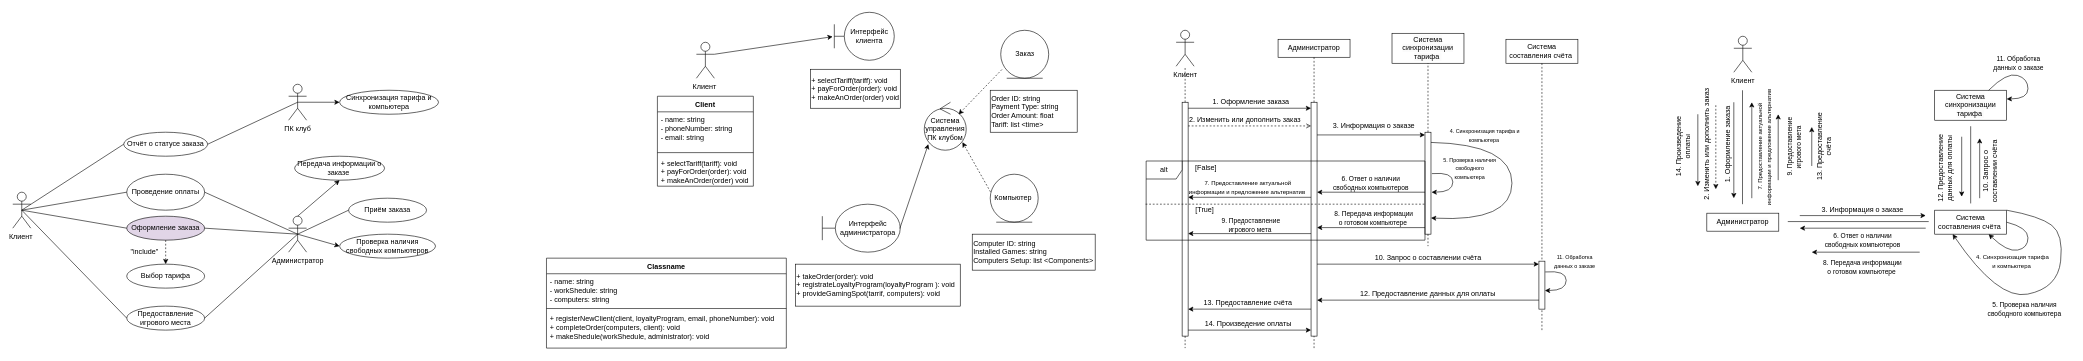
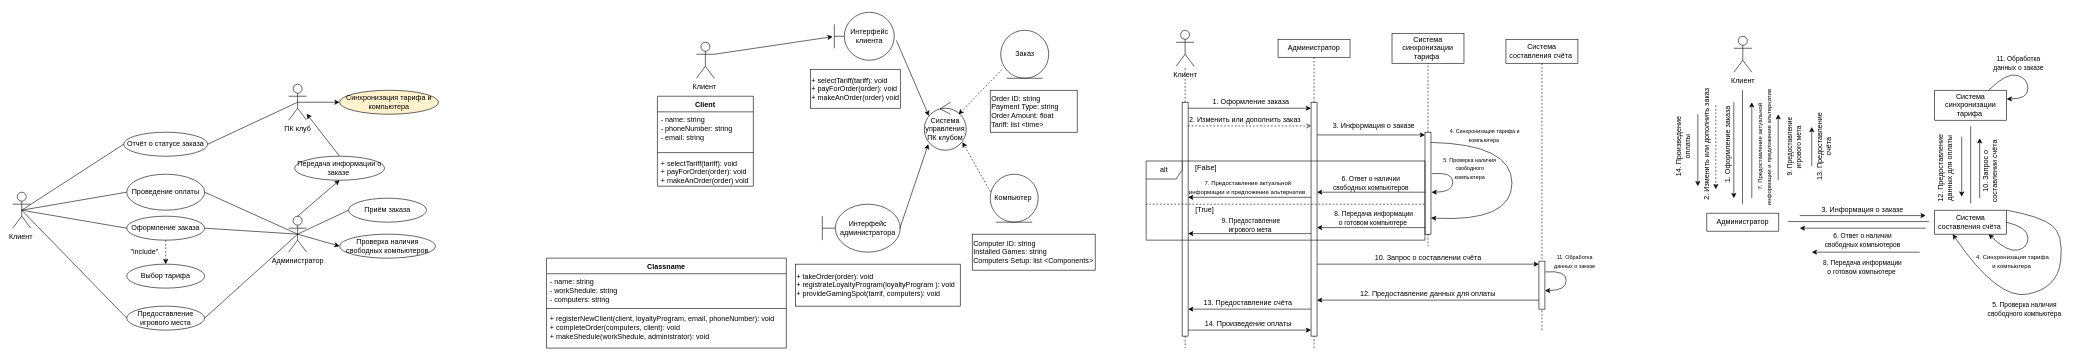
edge "Интерфейс клиента" -> "Система управления ПК клубом": added
node "Синхронизация тарифа и компьютера": fillcolor #ffffff -> #fff2cc
edge "Передача информации о заказе" -> "ПК клуб": added
node "Оформление заказа": fillcolor #e1d5e7 -> #ffffff
